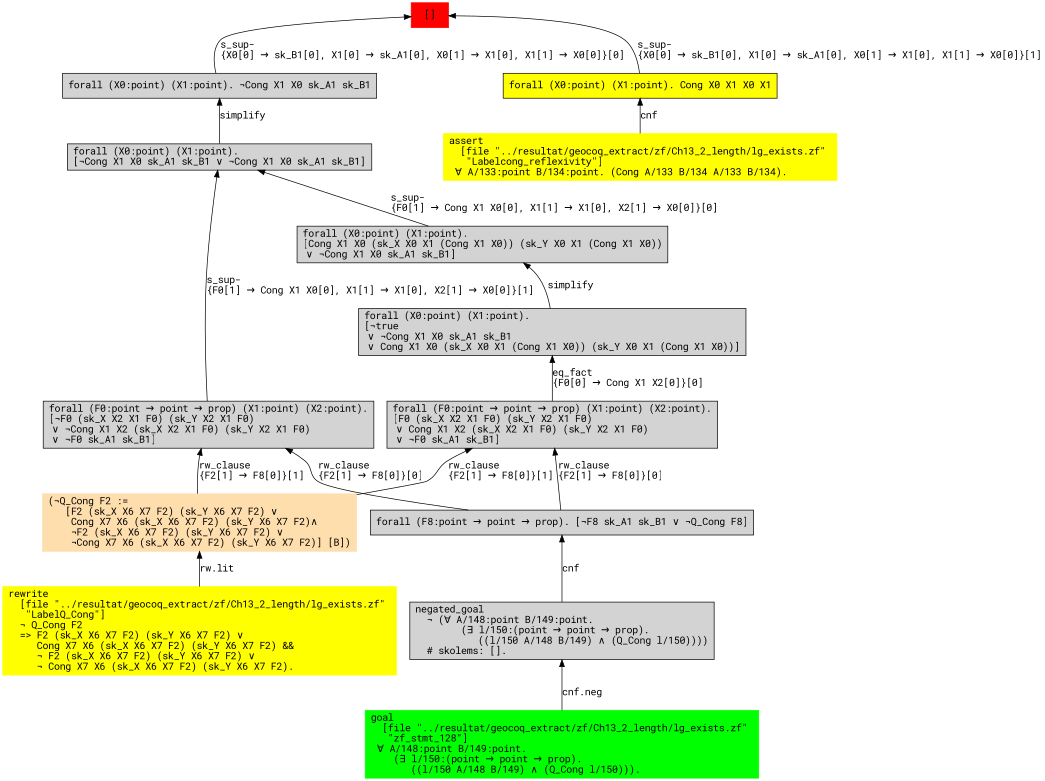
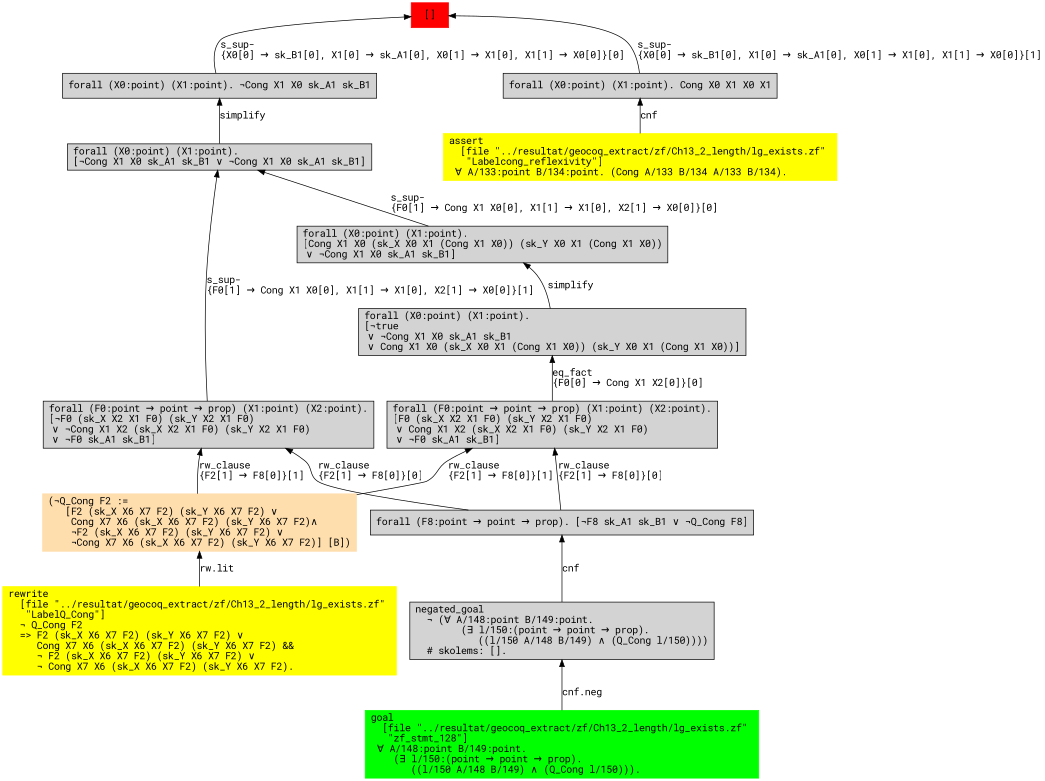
node "forall (X0:point) (X1:point). Cong X0 X1 X0 X1": fillcolor yellow -> lightgrey
